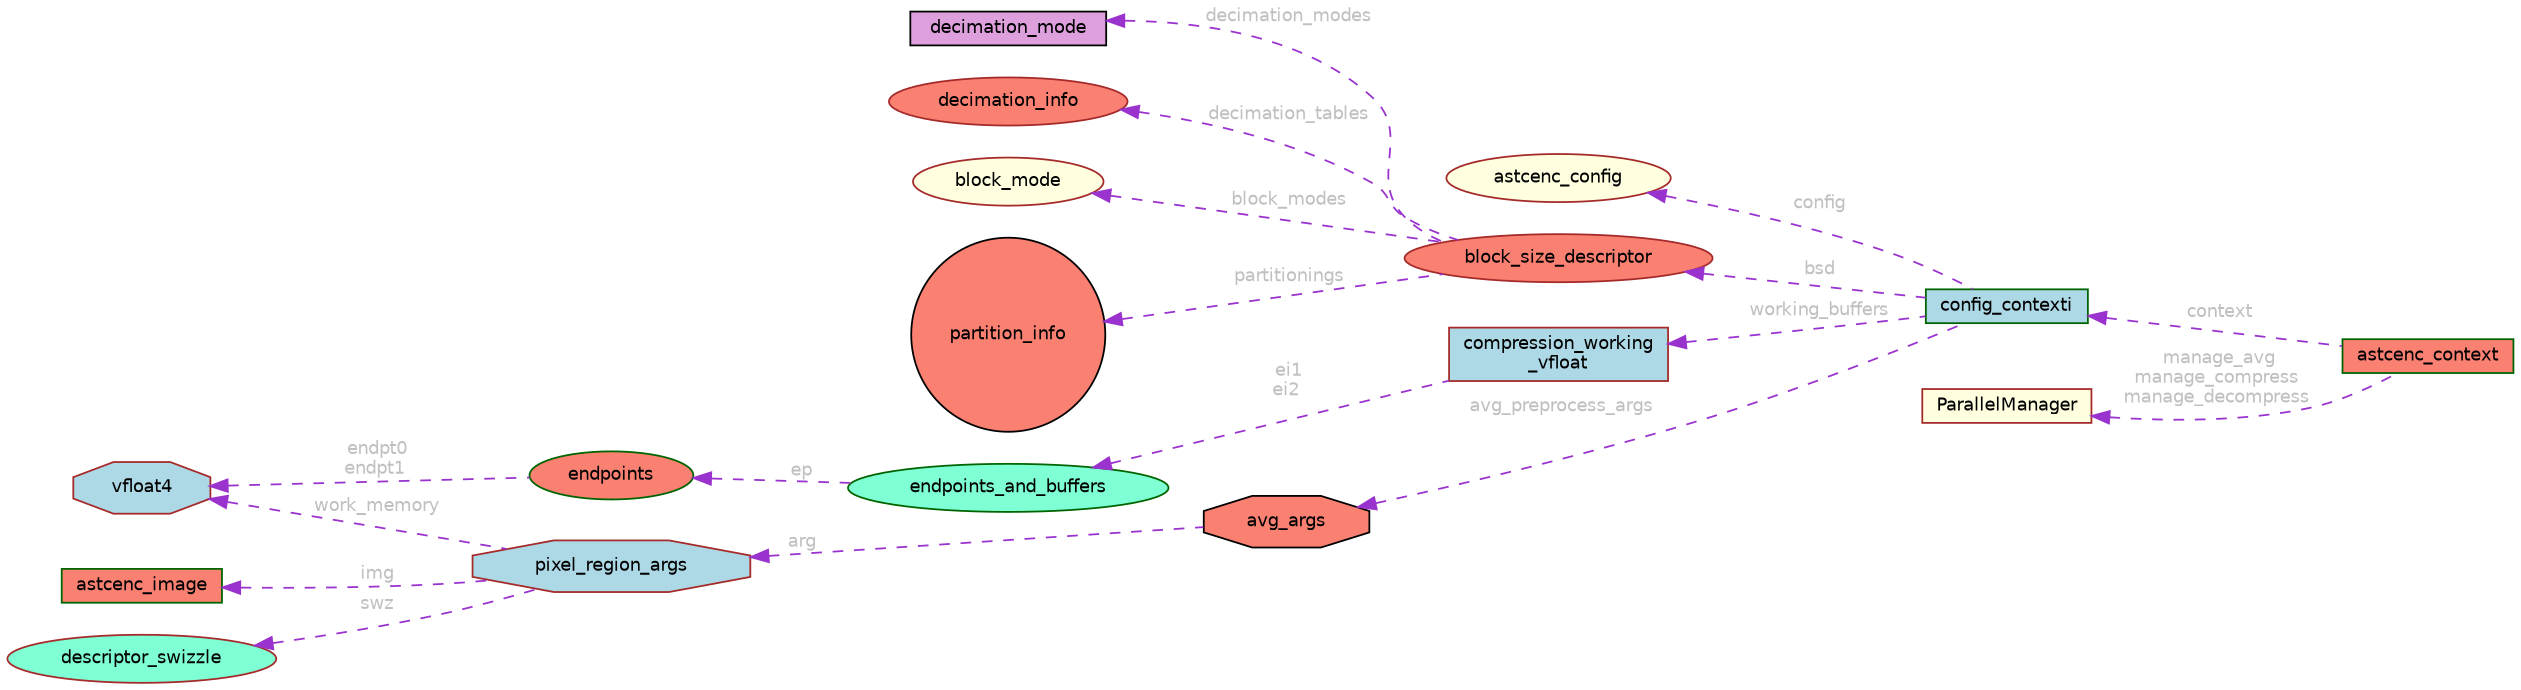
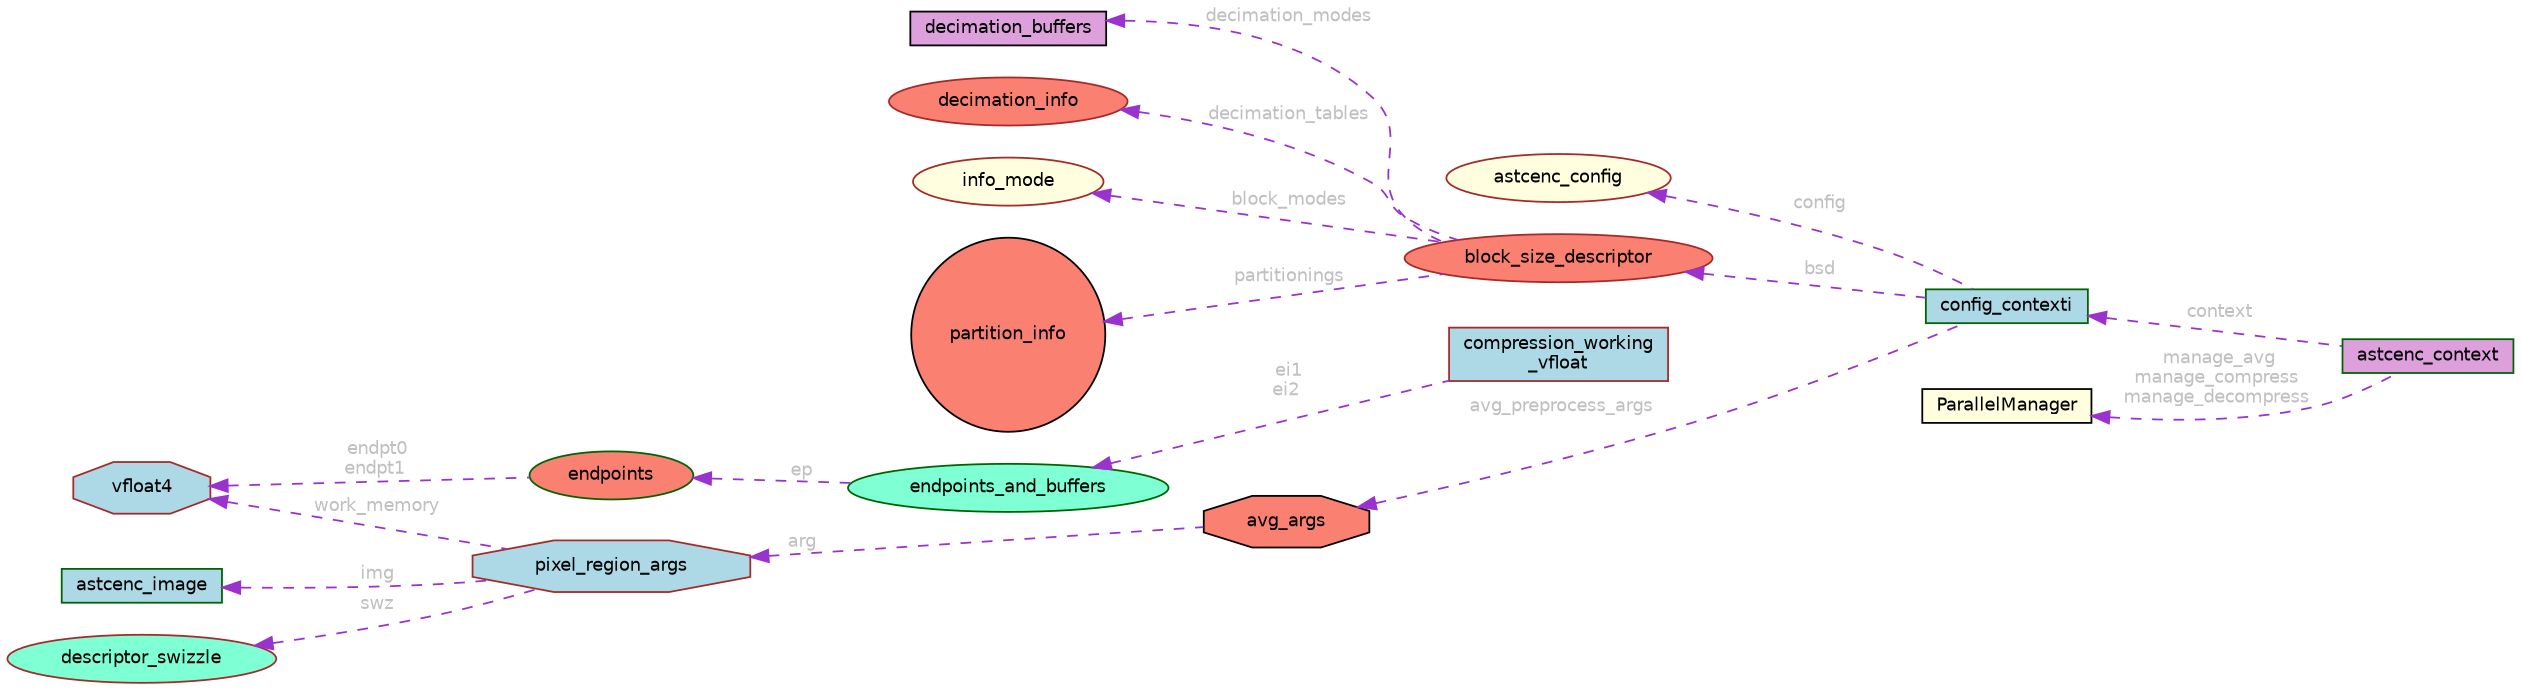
node "decimation_mode": label "decimation_mode" -> "decimation_buffers"
node "block_mode": label "block_mode" -> "info_mode"
edge "config_contexti" -> "compression_working _vfloat": removed, label "working_buffers"
node "astcenc_context": fillcolor salmon -> plum
node "ParallelManager": color brown -> black
node "astcenc_image": fillcolor salmon -> lightblue
